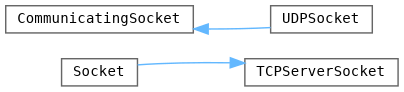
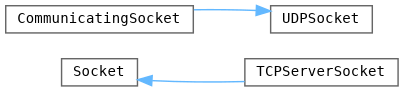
edge "UDPSocket" -> "CommunicatingSocket": reversed
edge "Socket" -> "TCPServerSocket": reversed
